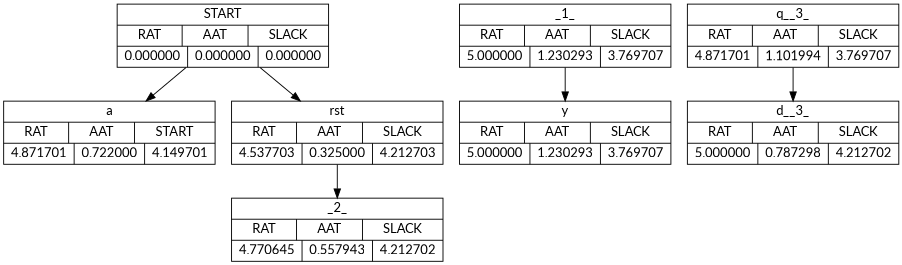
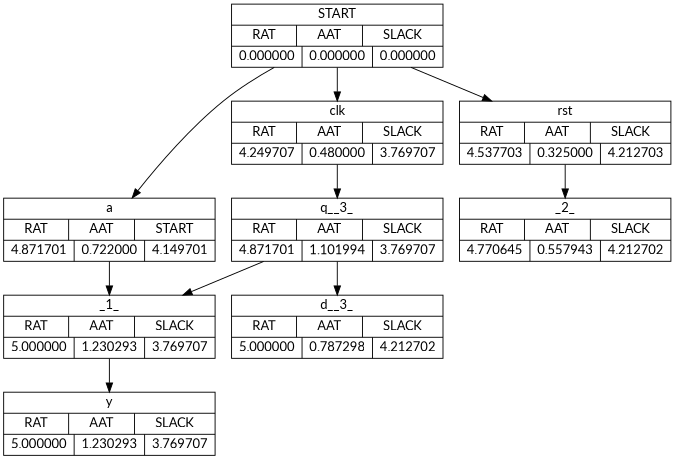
node "clk": added
edge "a" -> "_1_": added
edge "q__3_" -> "_1_": added
